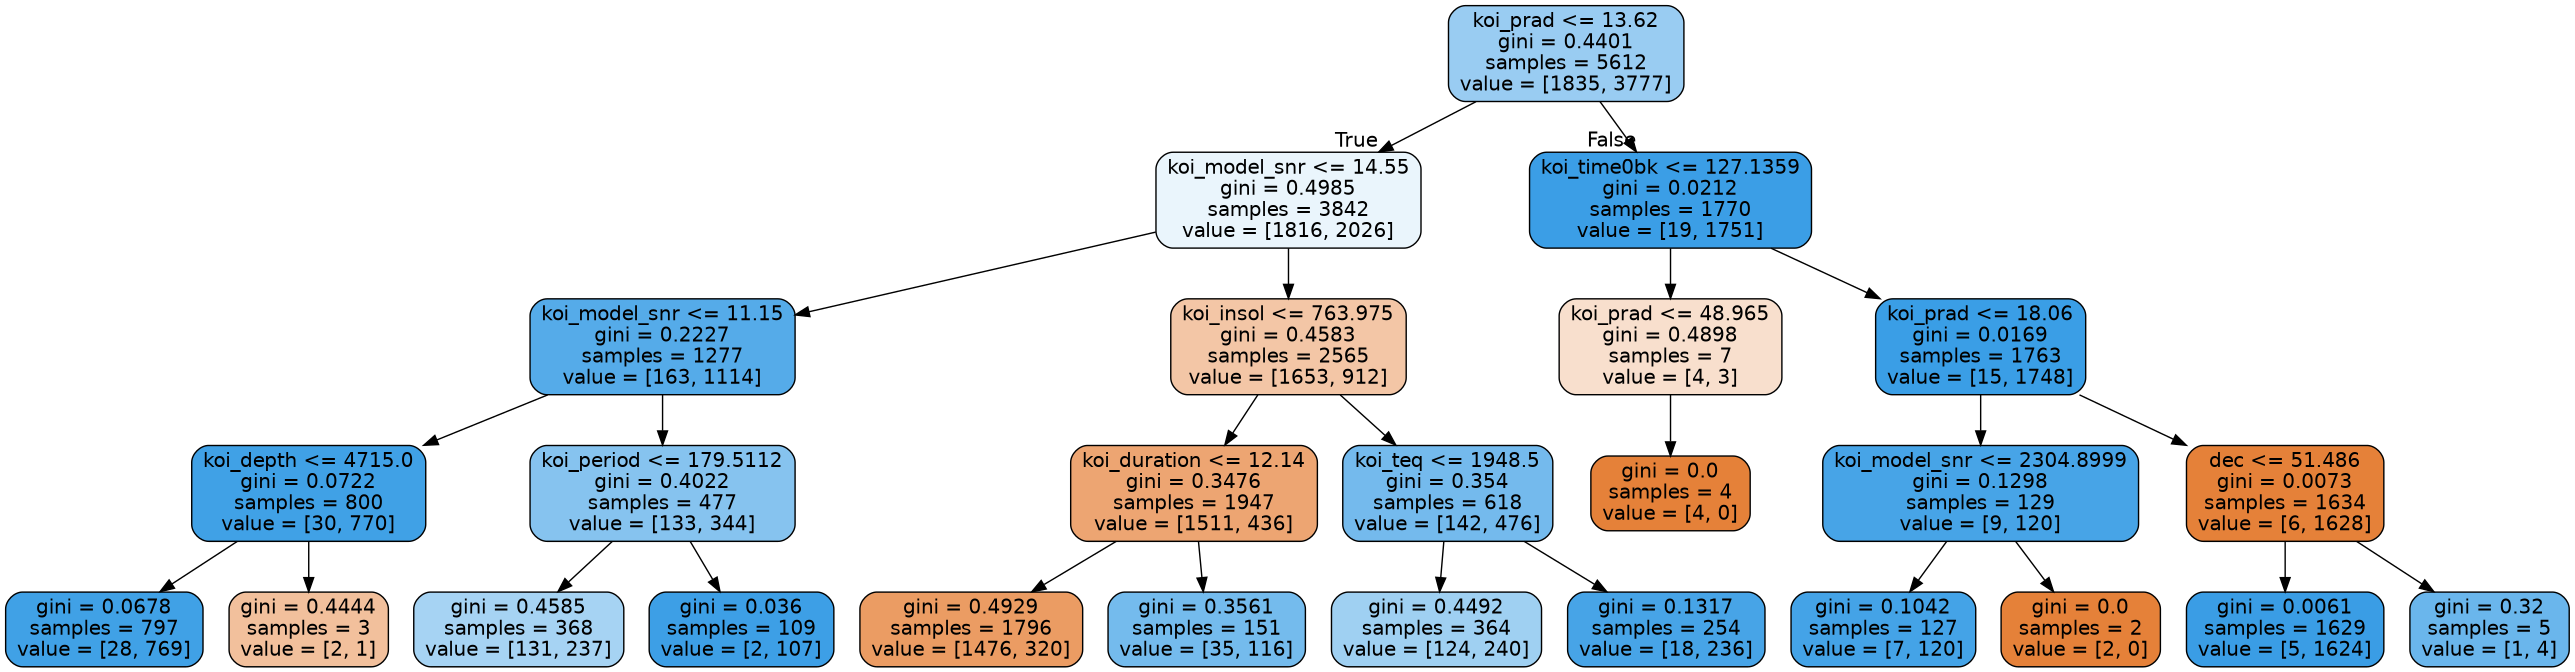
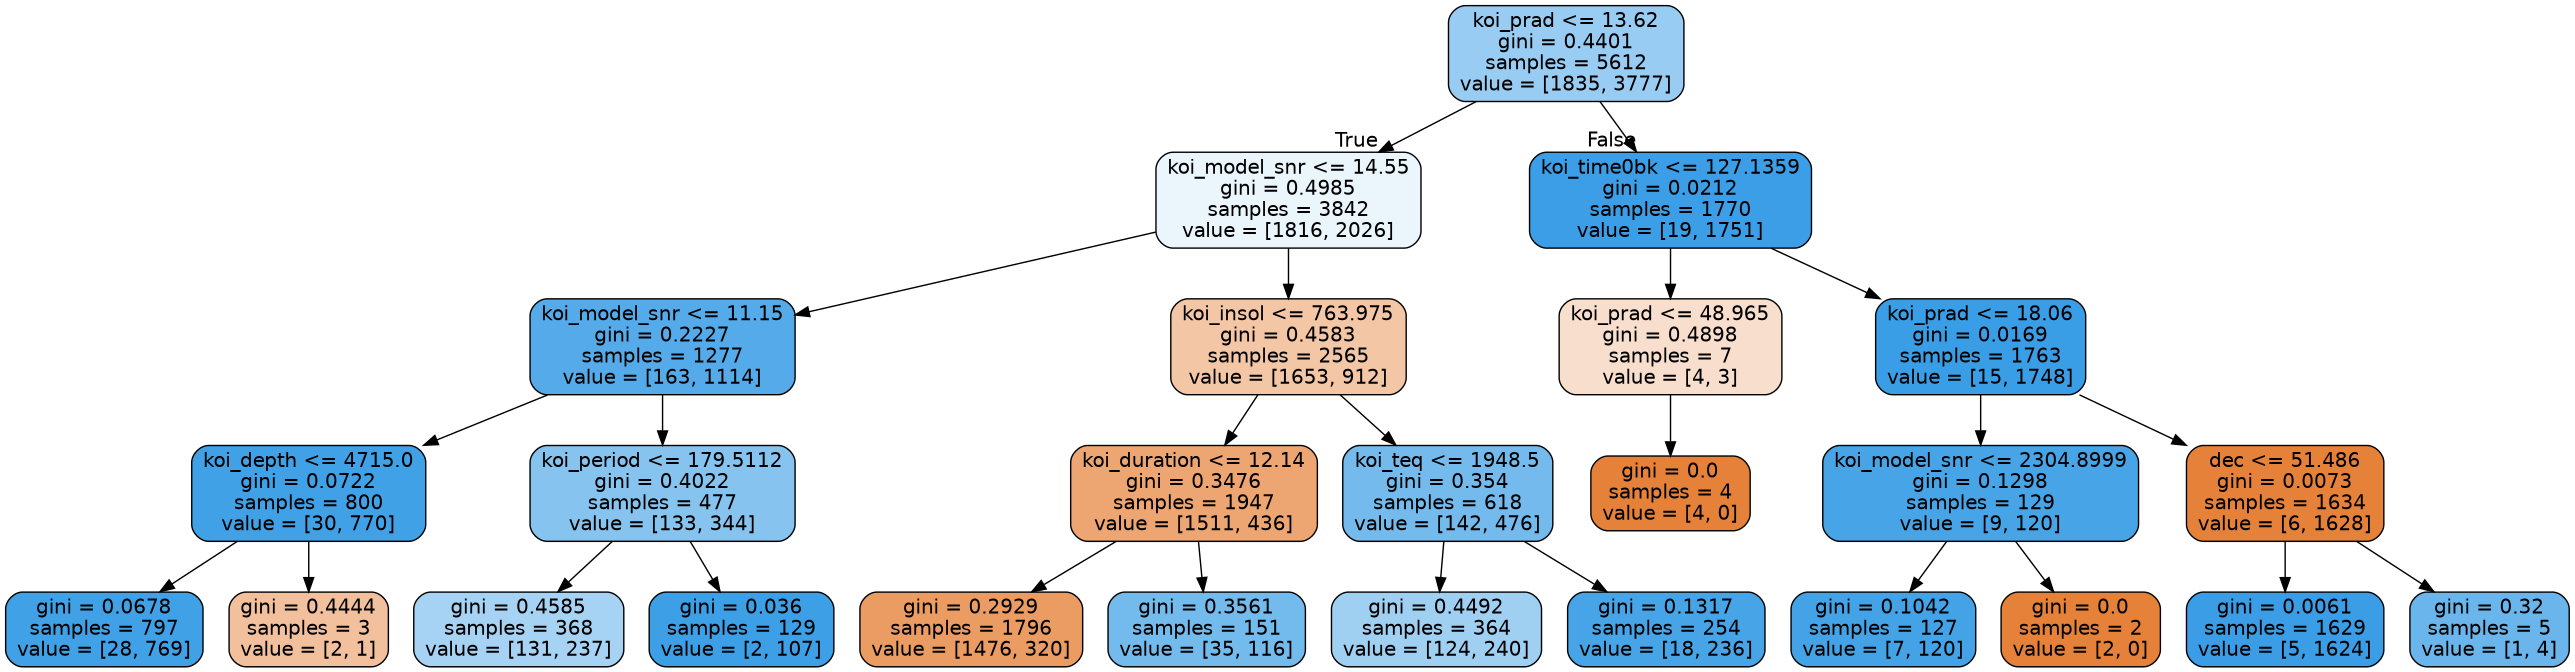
node "gini = 0.036 samples = 109 value = [2, 107]": label "gini = 0.036 samples = 109 value = [2, 107]" -> "gini = 0.036 samples = 129 value = [2, 107]"
node "gini = 0.4929 samples = 1796 value = [1476, 320]": label "gini = 0.4929 samples = 1796 value = [1476, 320]" -> "gini = 0.2929 samples = 1796 value = [1476, 320]"
